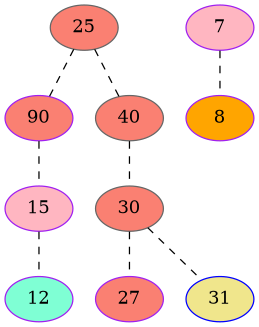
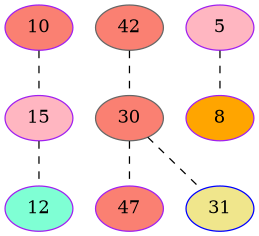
node "25": removed
node "7": label "7" -> "5"
node "90": label "90" -> "10"
node "40": label "40" -> "42"
node "27": label "27" -> "47"
